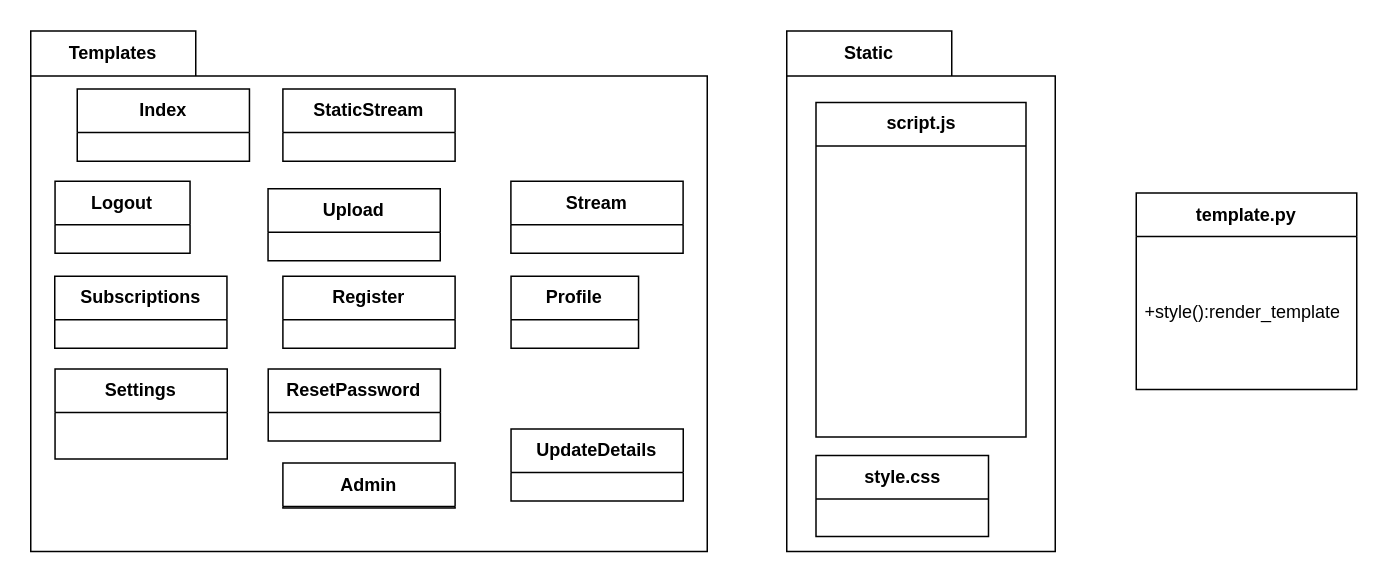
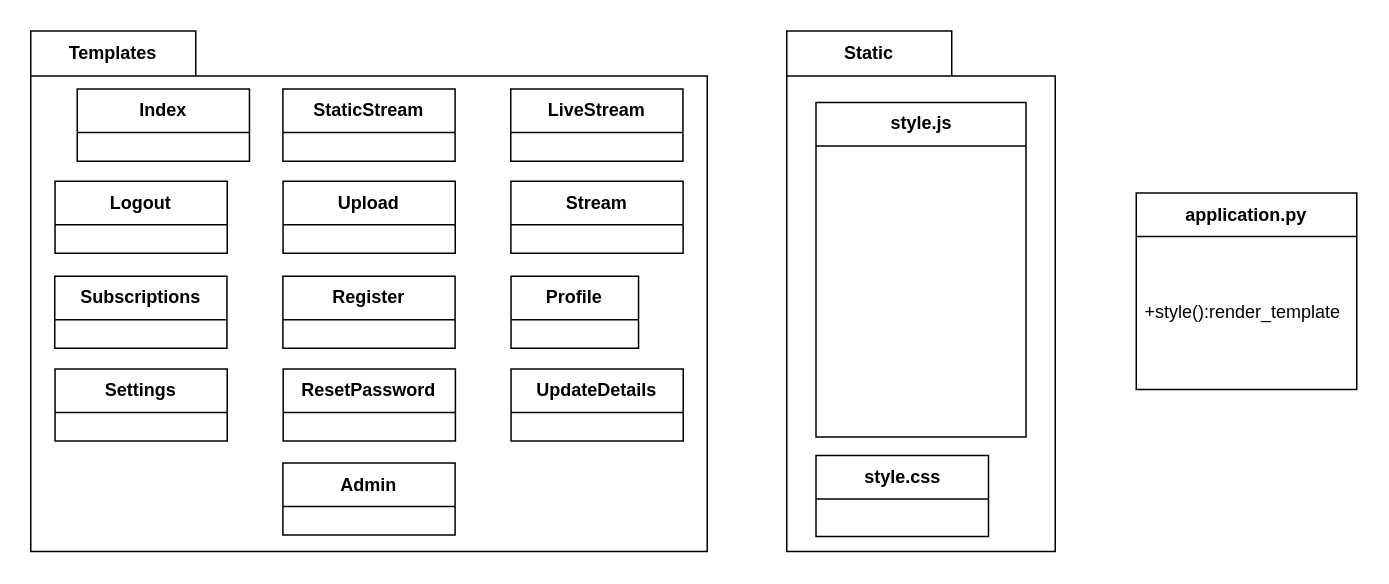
node "script.js": label "script.js" -> "style.js"
node "LiveStream": added
node "template.py": label "template.py" -> "application.py"
node "Logout": size 135x72 -> 172x72
node "Upload": moved (354, 224) -> (369, 217)
node "ResetPassword": moved (354, 405) -> (369, 405)
node "Settings": size 172x90 -> 172x72
node "UpdateDetails": moved (597, 465) -> (597, 405)
node "Admin": size 172x45 -> 172x72
